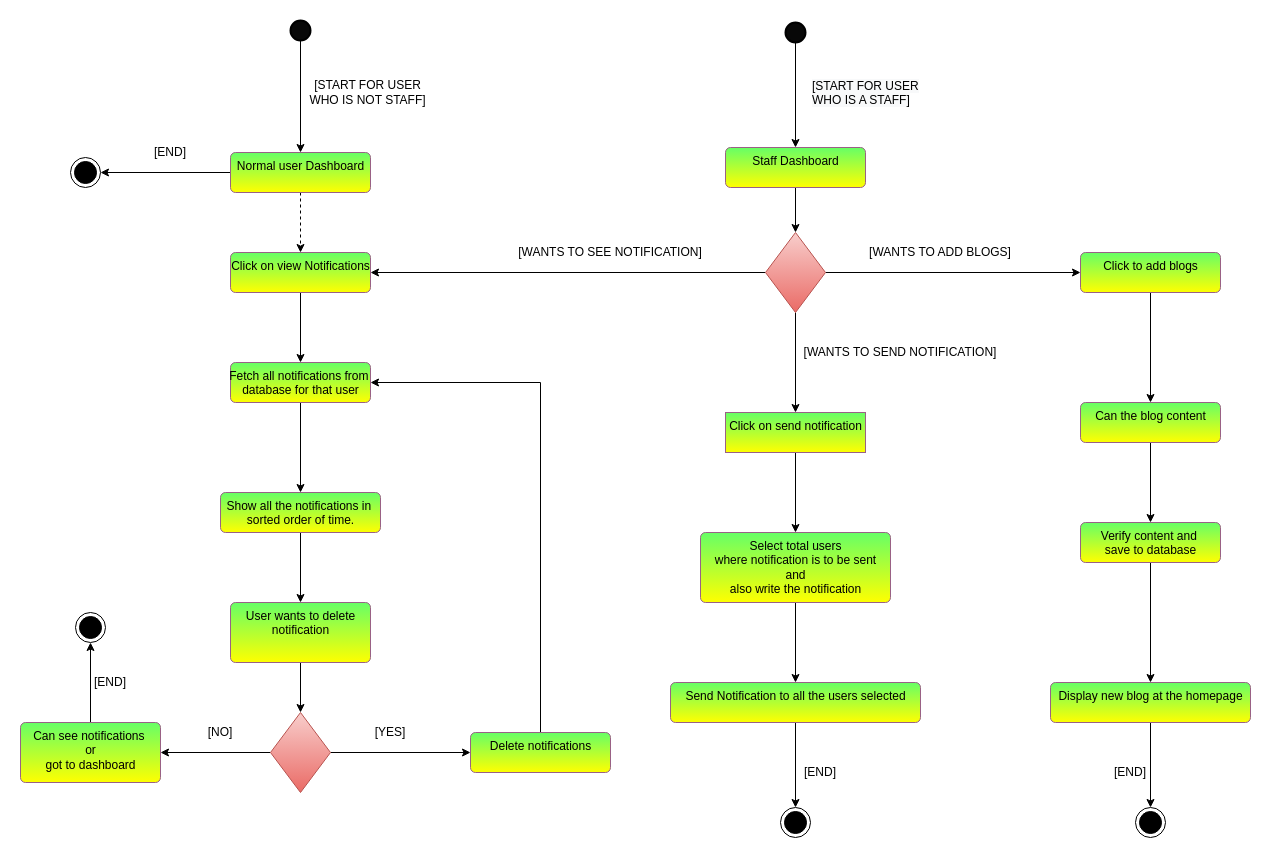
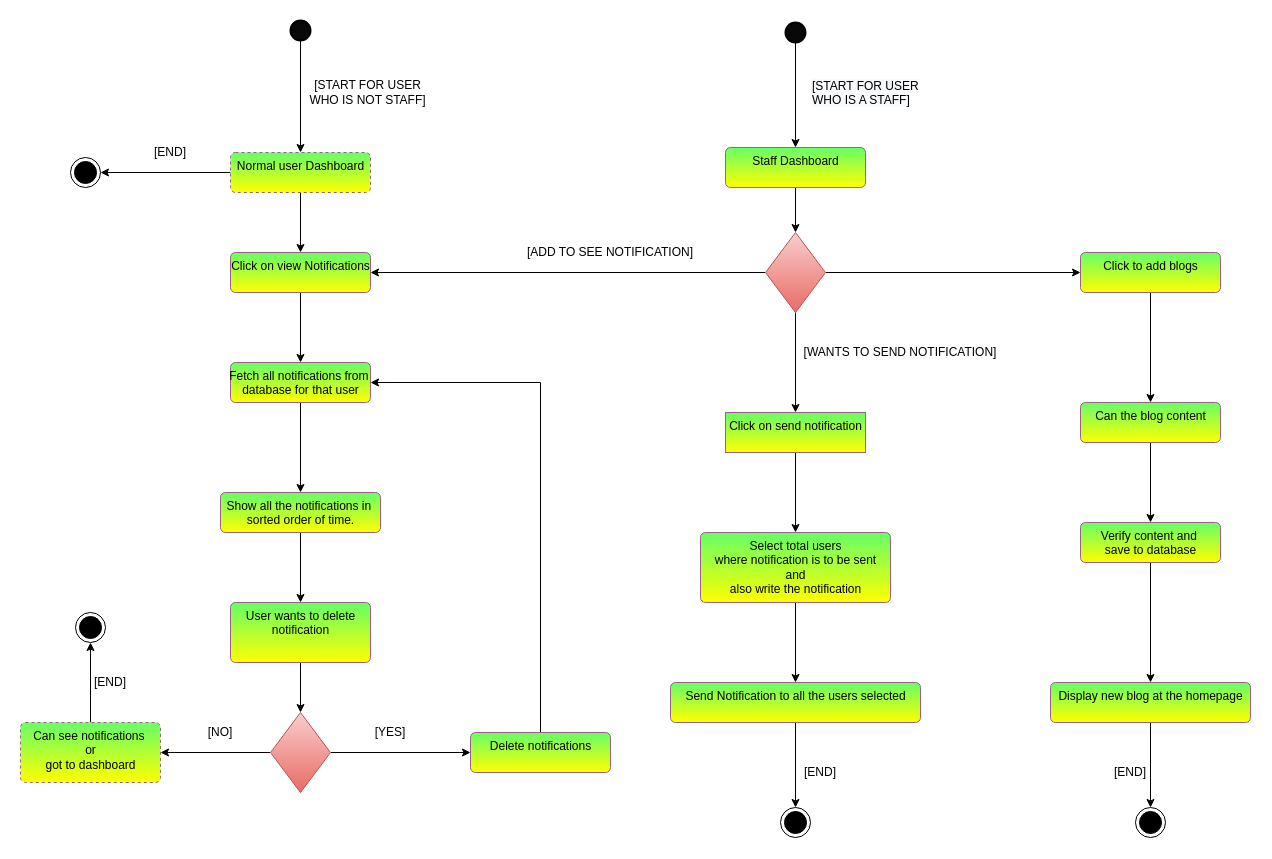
node "Normal user Dashboard": style solid -> dashed
edge "Normal user Dashboard" -> "Click on view Notifications": style dashed -> solid
node "[WANTS TO SEE NOTIFICATION]": label "[WANTS TO SEE NOTIFICATION]" -> "[ADD TO SEE NOTIFICATION]"
node "[WANTS TO ADD BLOGS]": removed
node "Can see notifications or got to dashboard": style solid -> dashed
